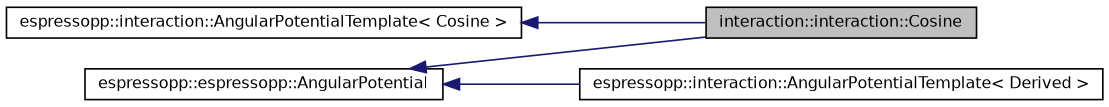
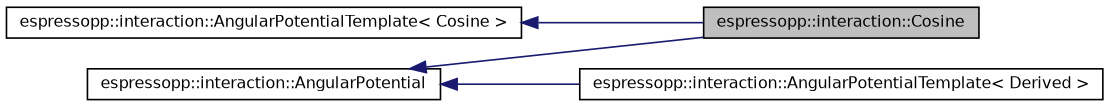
node "interaction::interaction::Cosine": label "interaction::interaction::Cosine" -> "espressopp::interaction::Cosine"
node "espressopp::espressopp::AngularPotential": label "espressopp::espressopp::AngularPotential" -> "espressopp::interaction::AngularPotential"
